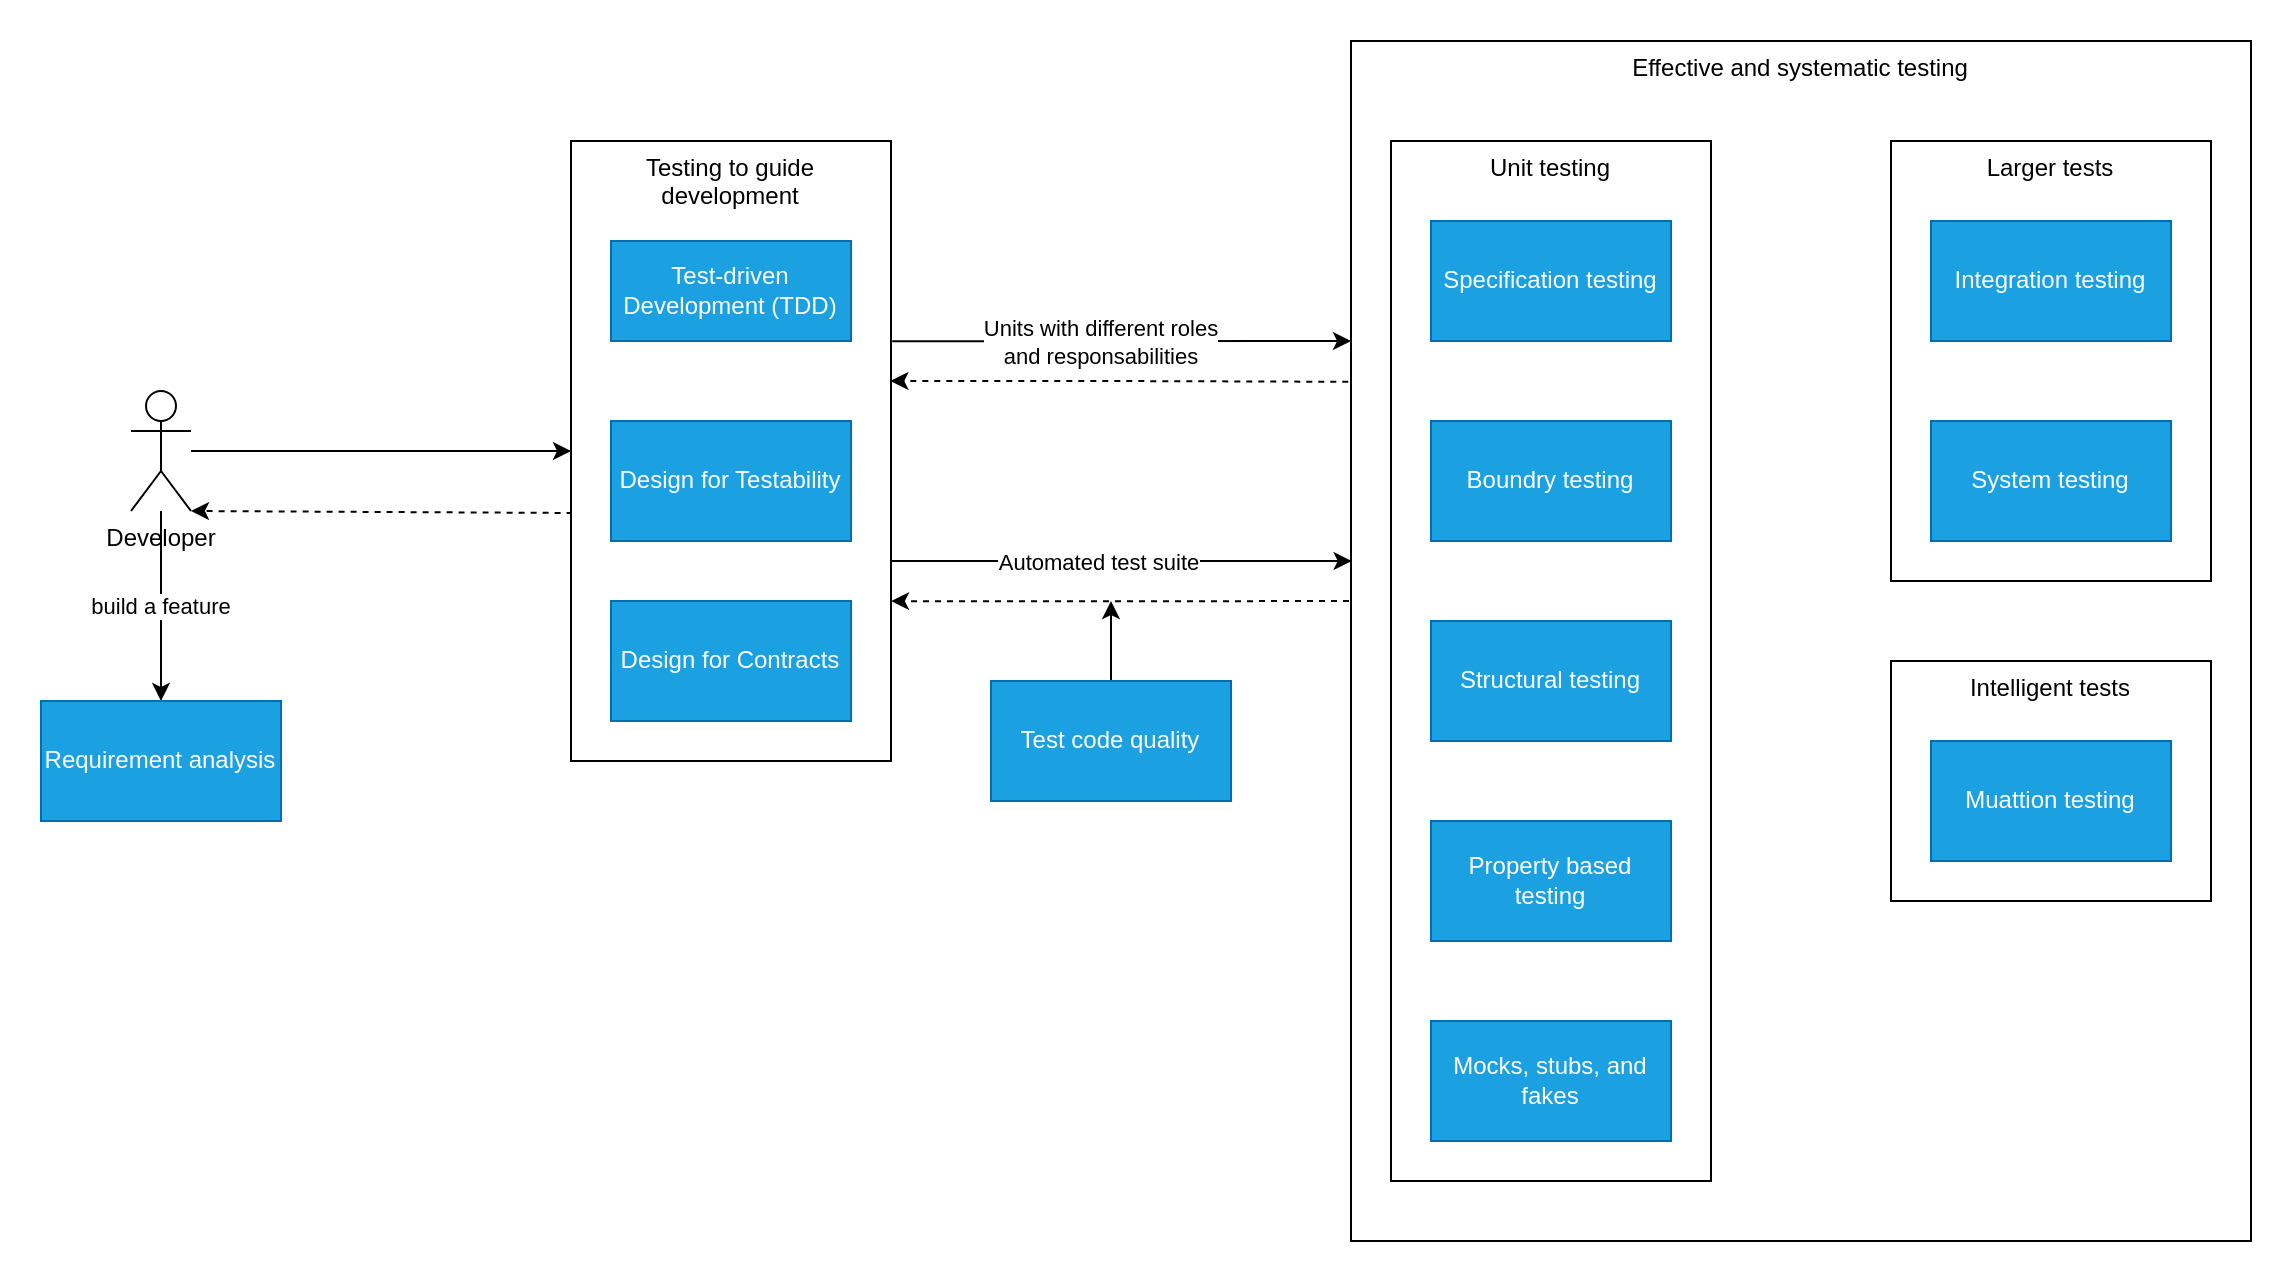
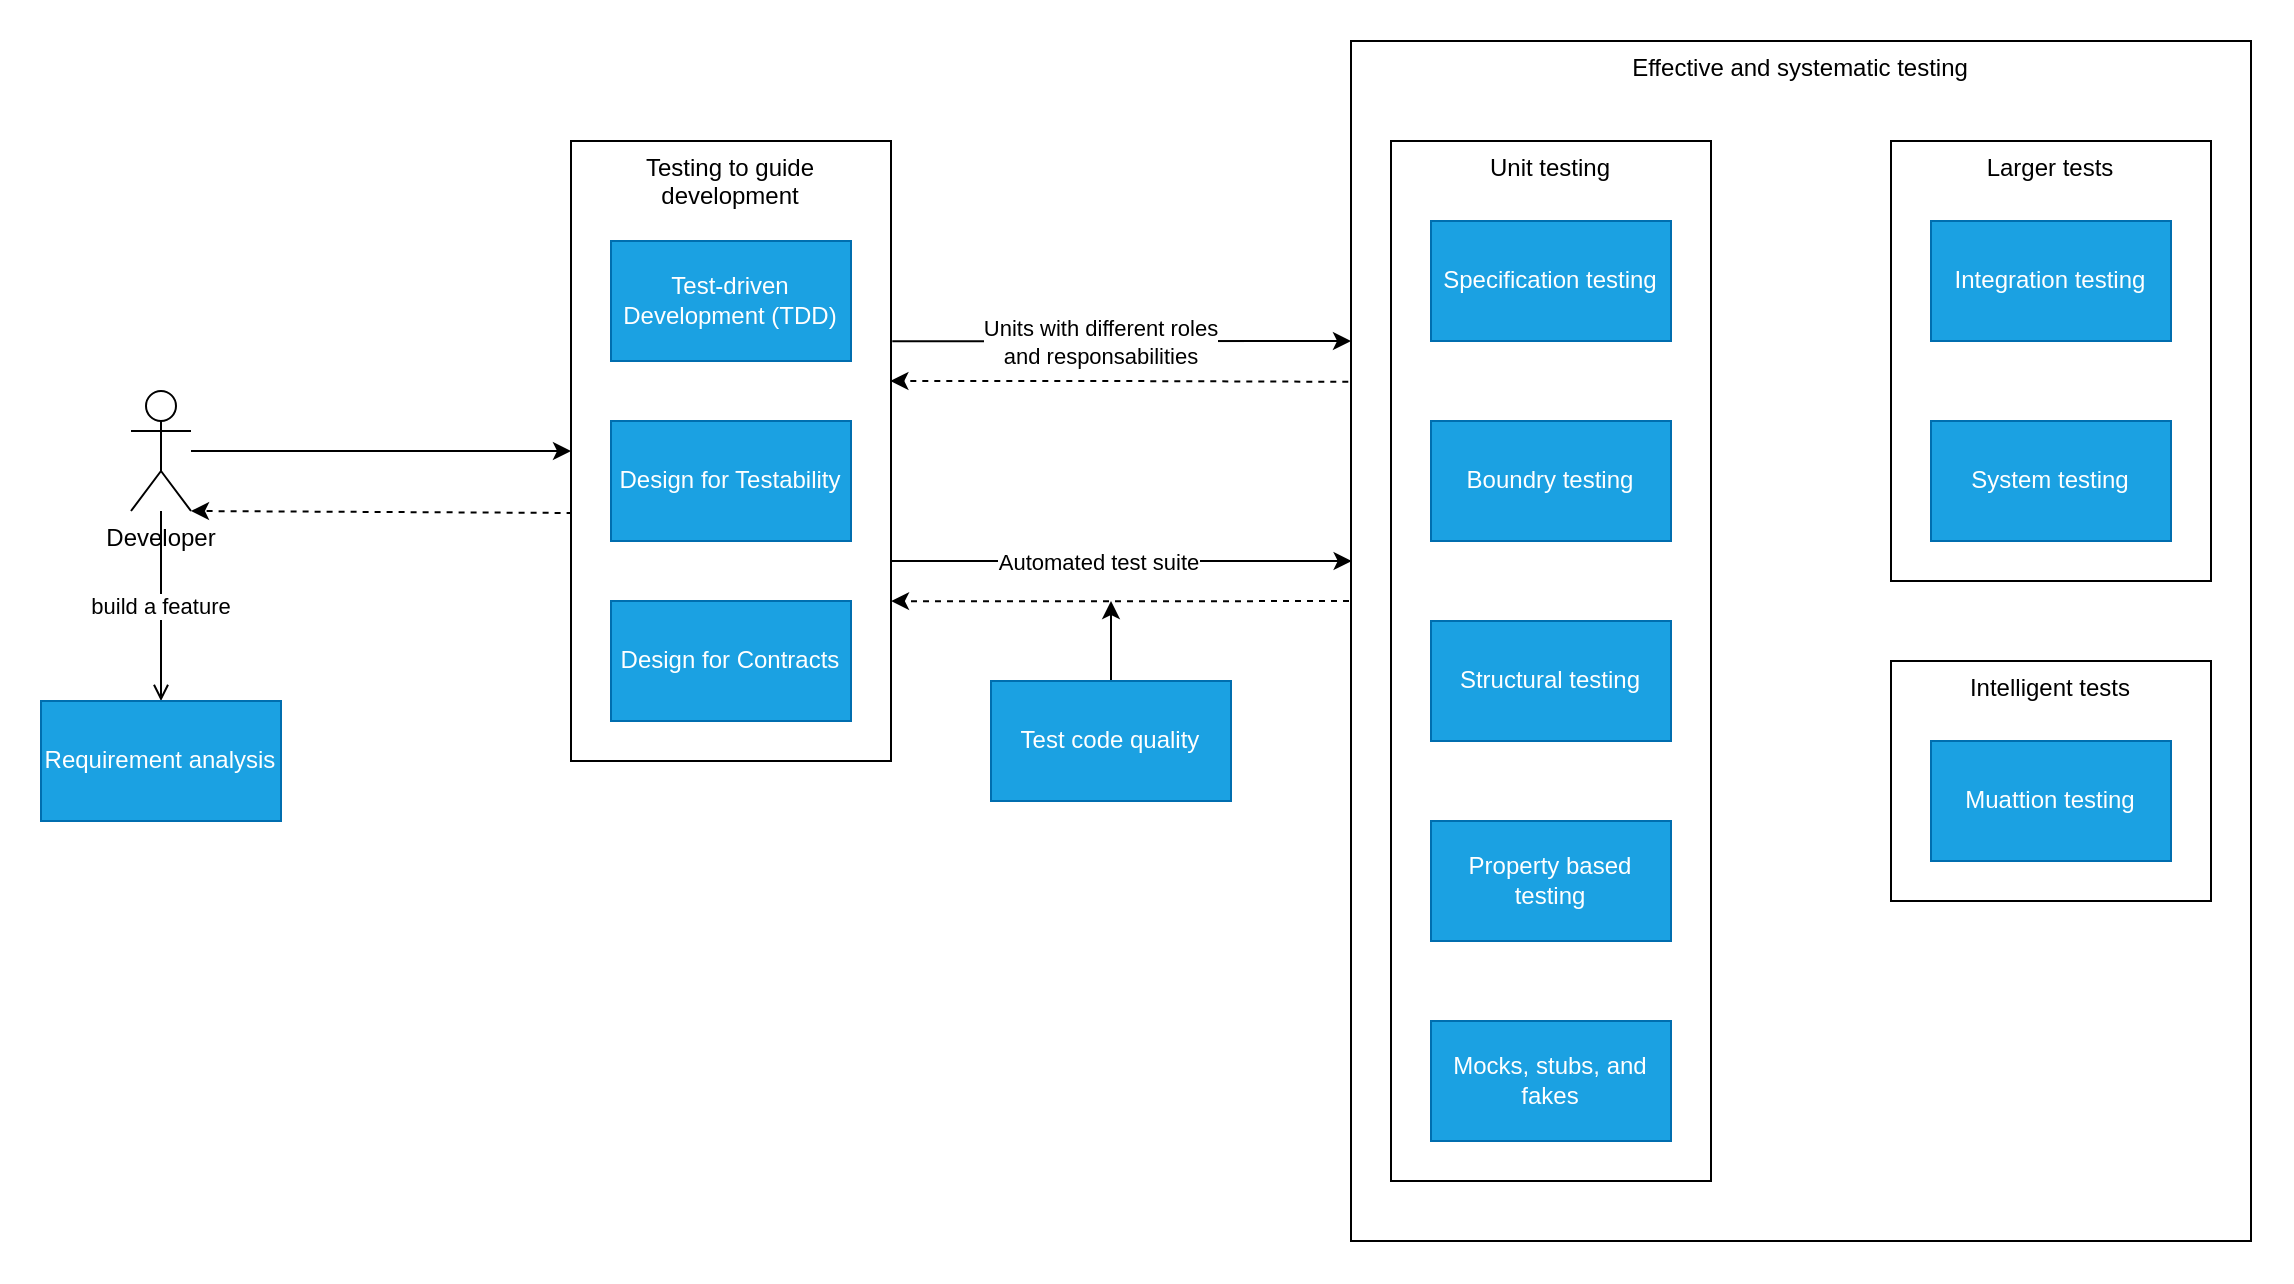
node "Test-driven Development (TDD)": size 240x100 -> 240x120
edge "Developer" -> "Requirement analysis": arrowhead classic -> open
